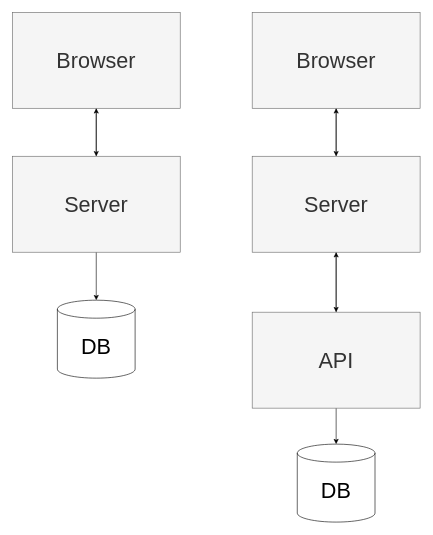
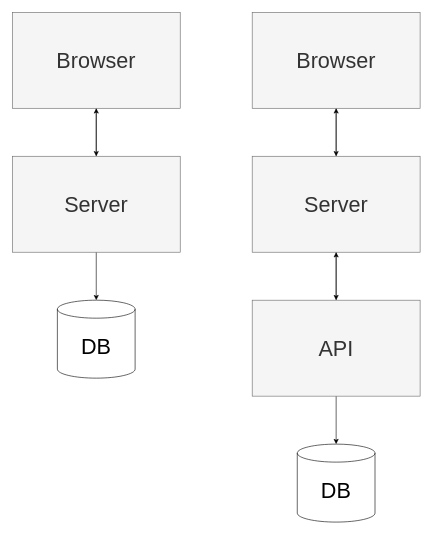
node "API": moved (336, 360) -> (336, 348)
